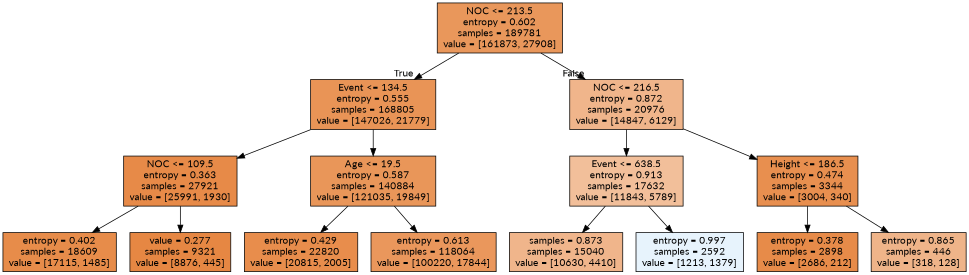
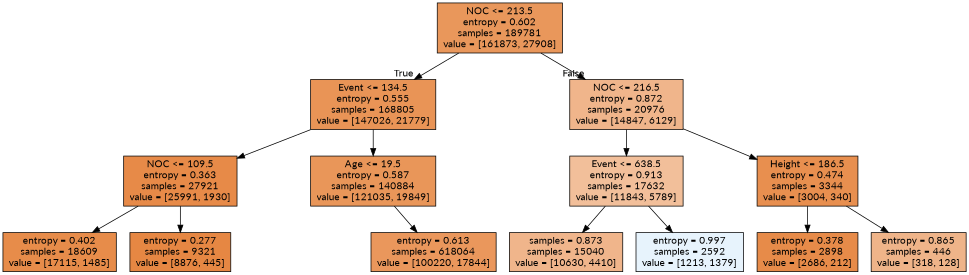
node "value = 0.277 samples = 9321 value = [8876, 445]": label "value = 0.277 samples = 9321 value = [8876, 445]" -> "entropy = 0.277 samples = 9321 value = [8876, 445]"
node "entropy = 0.429 samples = 22820 value = [20815, 2005]": removed
node "entropy = 0.613 samples = 118064 value = [100220, 17844]": label "entropy = 0.613 samples = 118064 value = [100220, 17844]" -> "entropy = 0.613 samples = 618064 value = [100220, 17844]"
